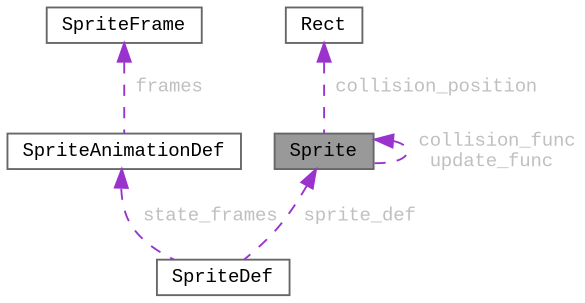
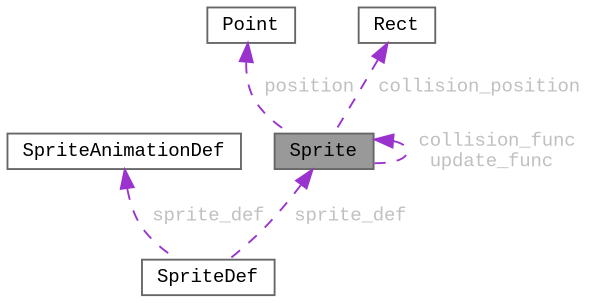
node "SpriteFrame": removed
node "Point": added
edge "SpriteDef" -> "SpriteAnimationDef": label " state_frames" -> " sprite_def"
